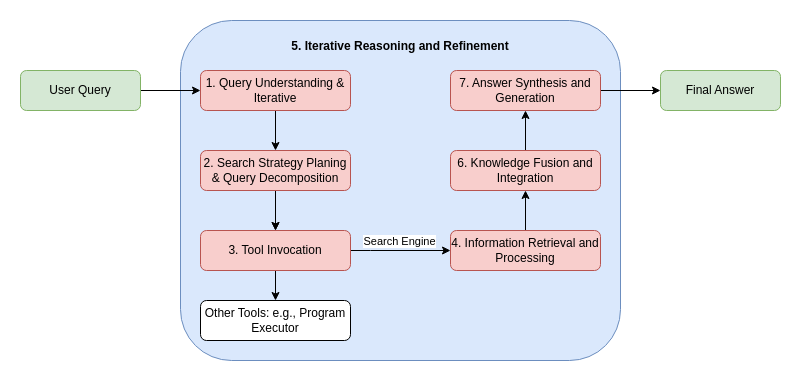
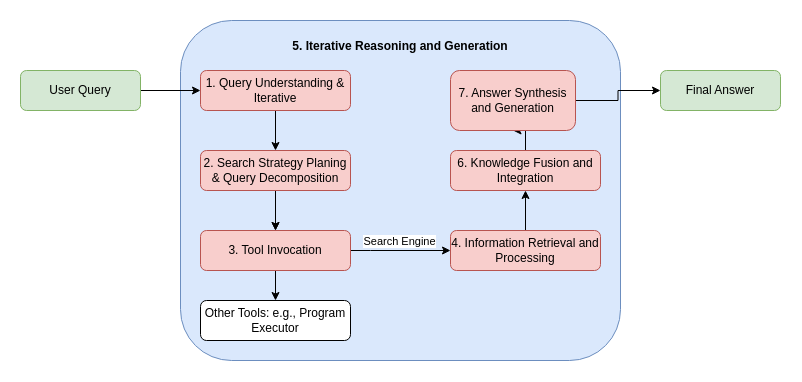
node "7. Answer Synthesis and Generation": size 150x40 -> 125x60
node "5. Iterative Reasoning and Refinement": label "5. Iterative Reasoning and Refinement" -> "5. Iterative Reasoning and Generation"
